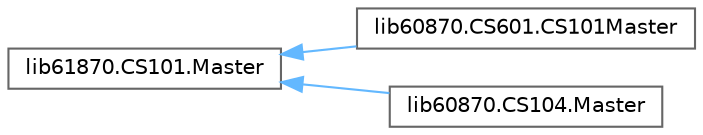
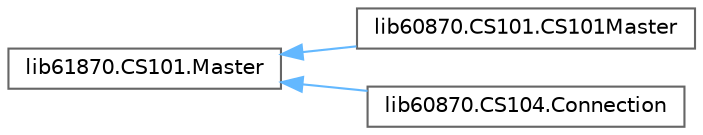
node "lib60870.CS601.CS101Master": label "lib60870.CS601.CS101Master" -> "lib60870.CS101.CS101Master"
node "lib60870.CS104.Master": label "lib60870.CS104.Master" -> "lib60870.CS104.Connection"
